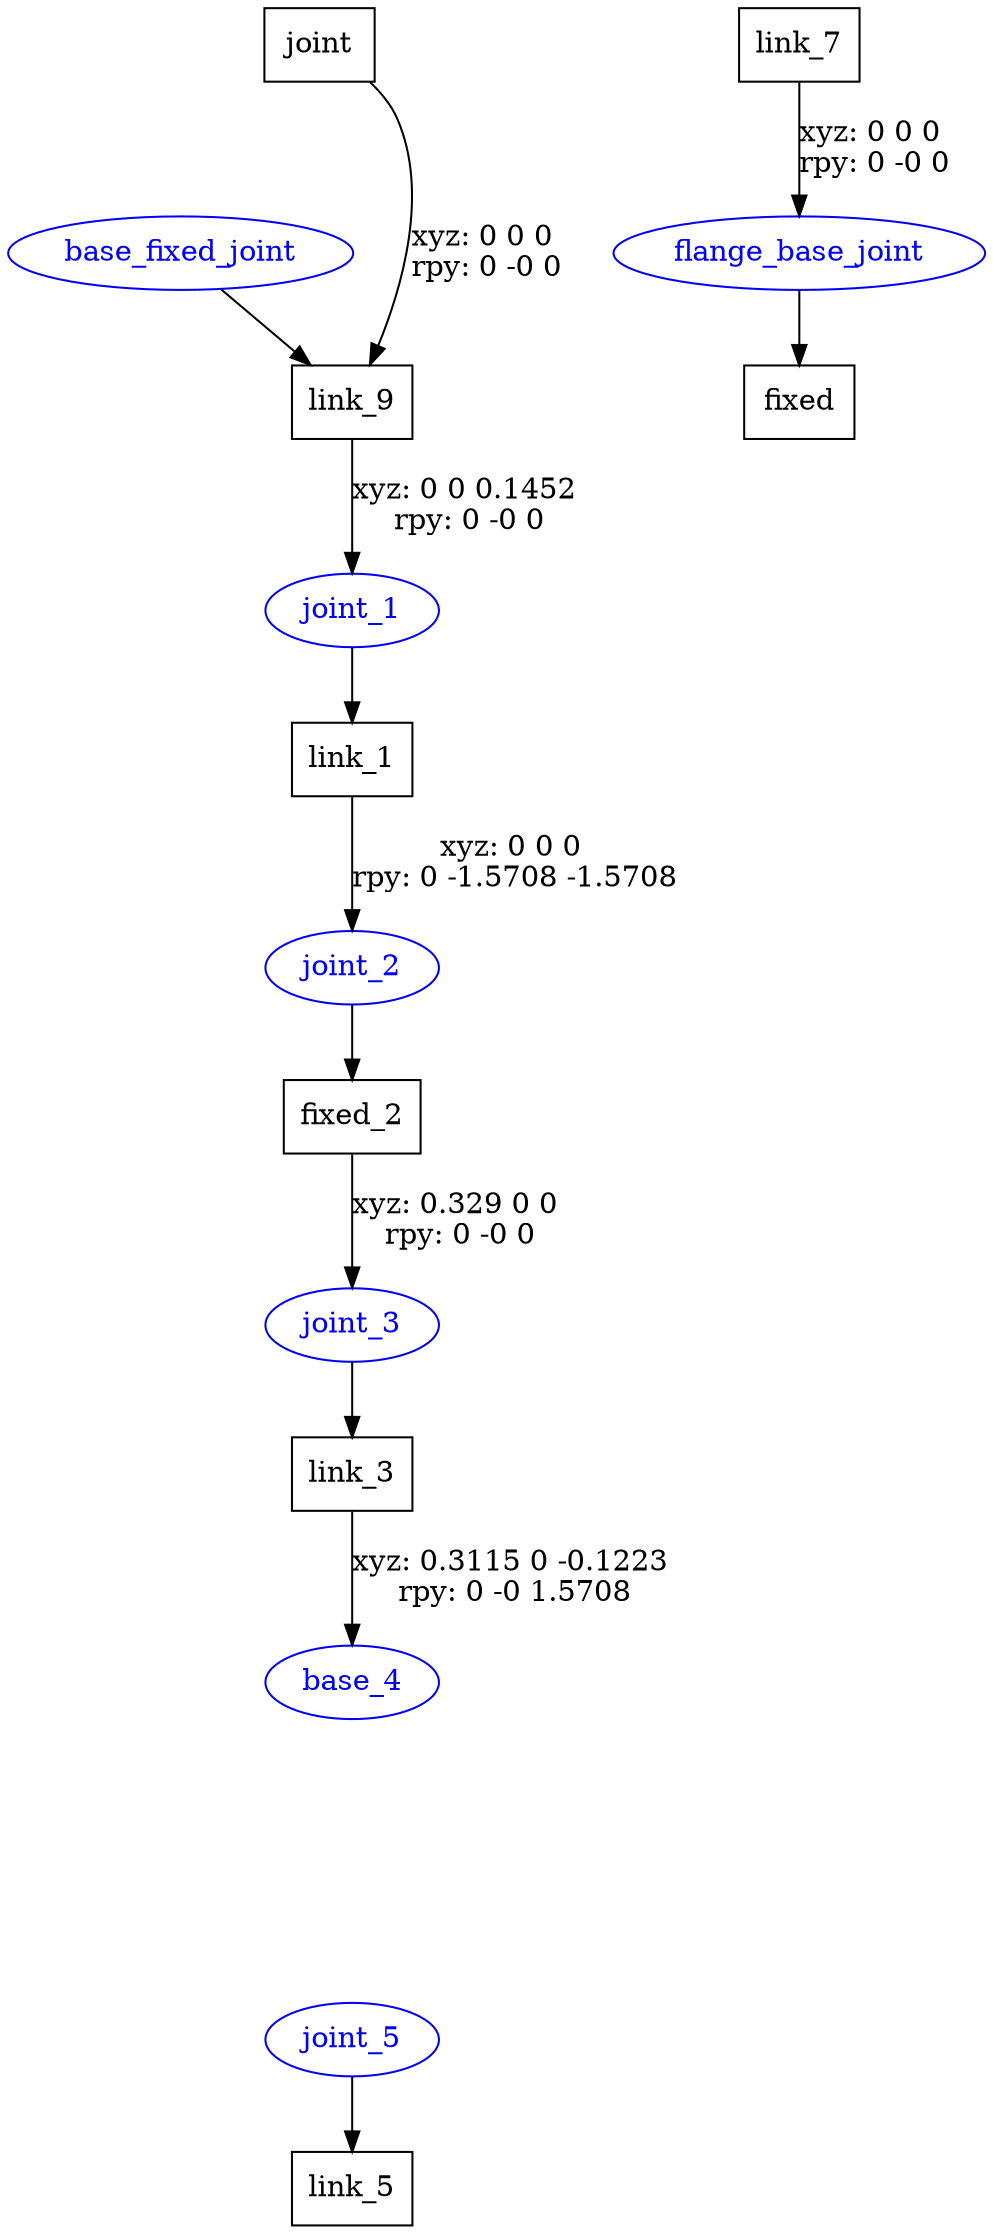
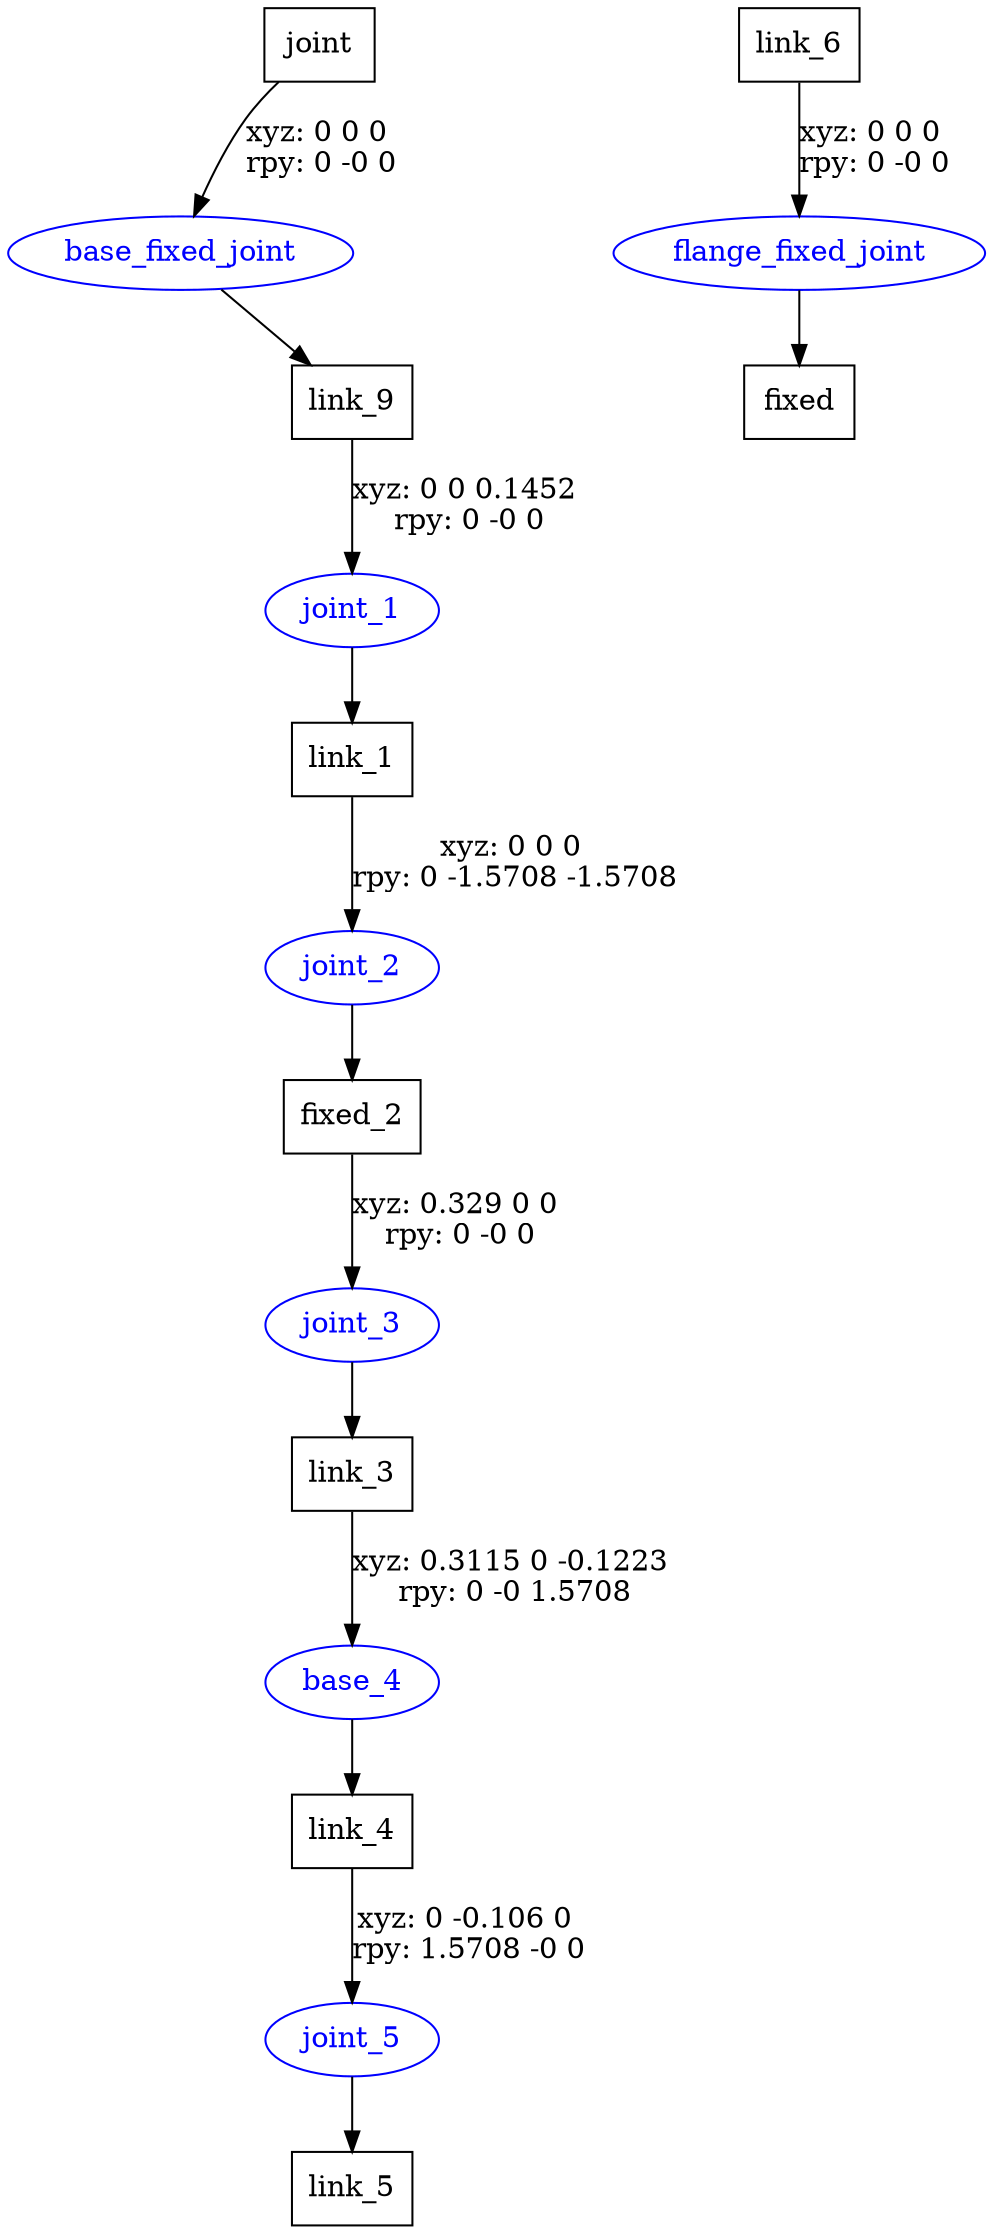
node "link_7": label "link_7" -> "link_6"
edge "joint" -> "link_9": now "joint" -> "base_fixed_joint"
node "flange_base_joint": label "flange_base_joint" -> "flange_fixed_joint"
node "link_4": added
